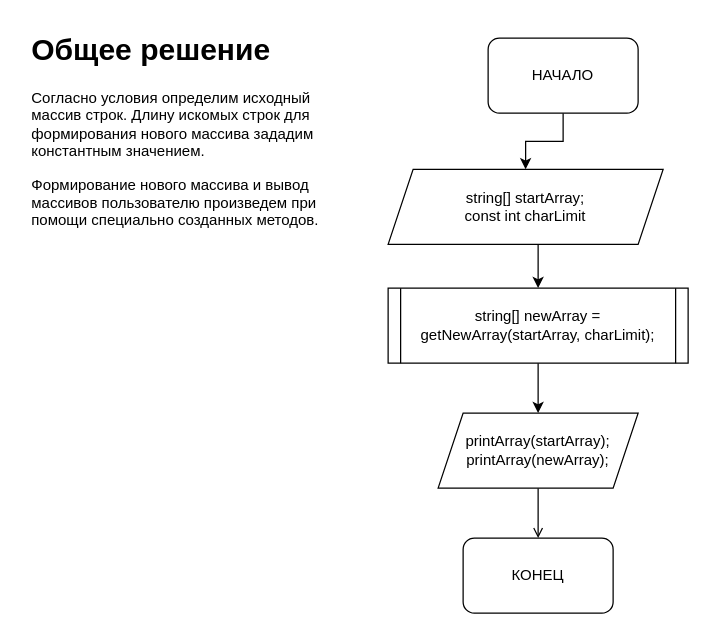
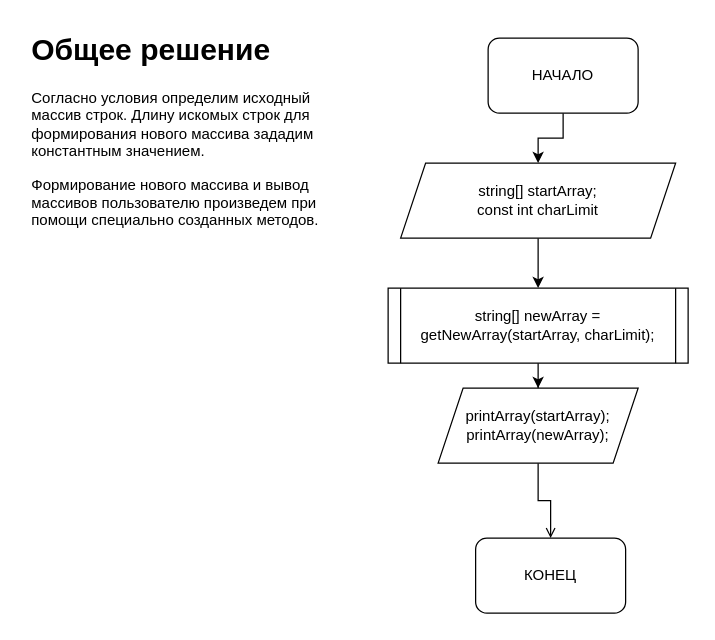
node "string[] startArray; const int charLimit": moved (526, 207) -> (538, 201)
node "printArray(startArray); printArray(newArray);": moved (538, 451) -> (538, 426)
node "КОНЕЦ": moved (538, 576) -> (551, 576)
